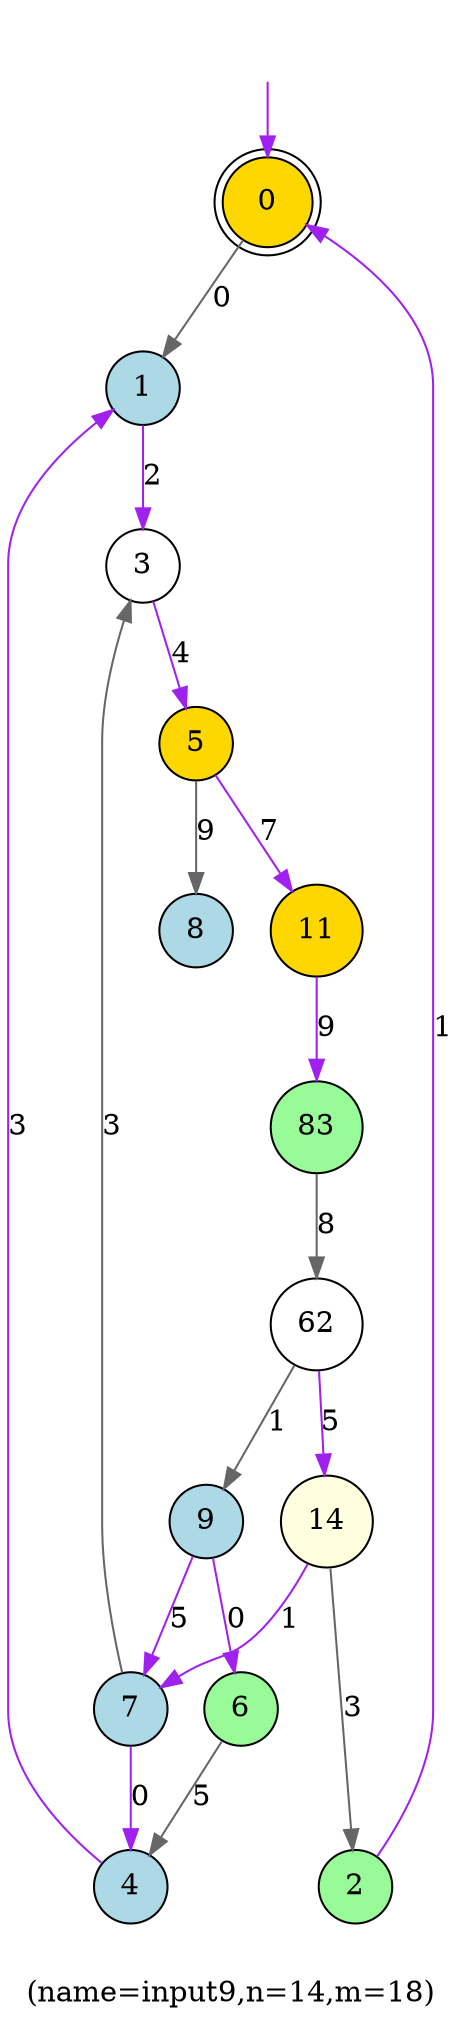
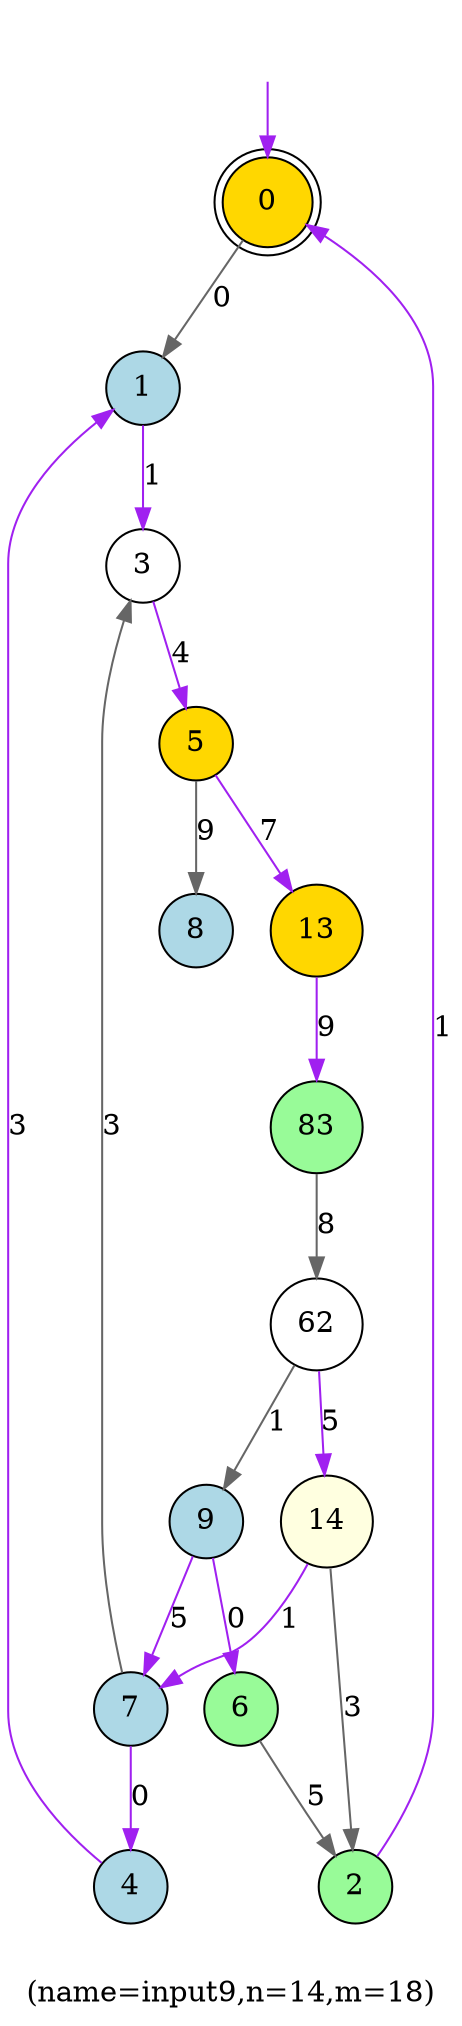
edge "1" -> "3": label "2" -> "1"
node "11": label "11" -> "13"
edge "6" -> "4": now "6" -> "2"
